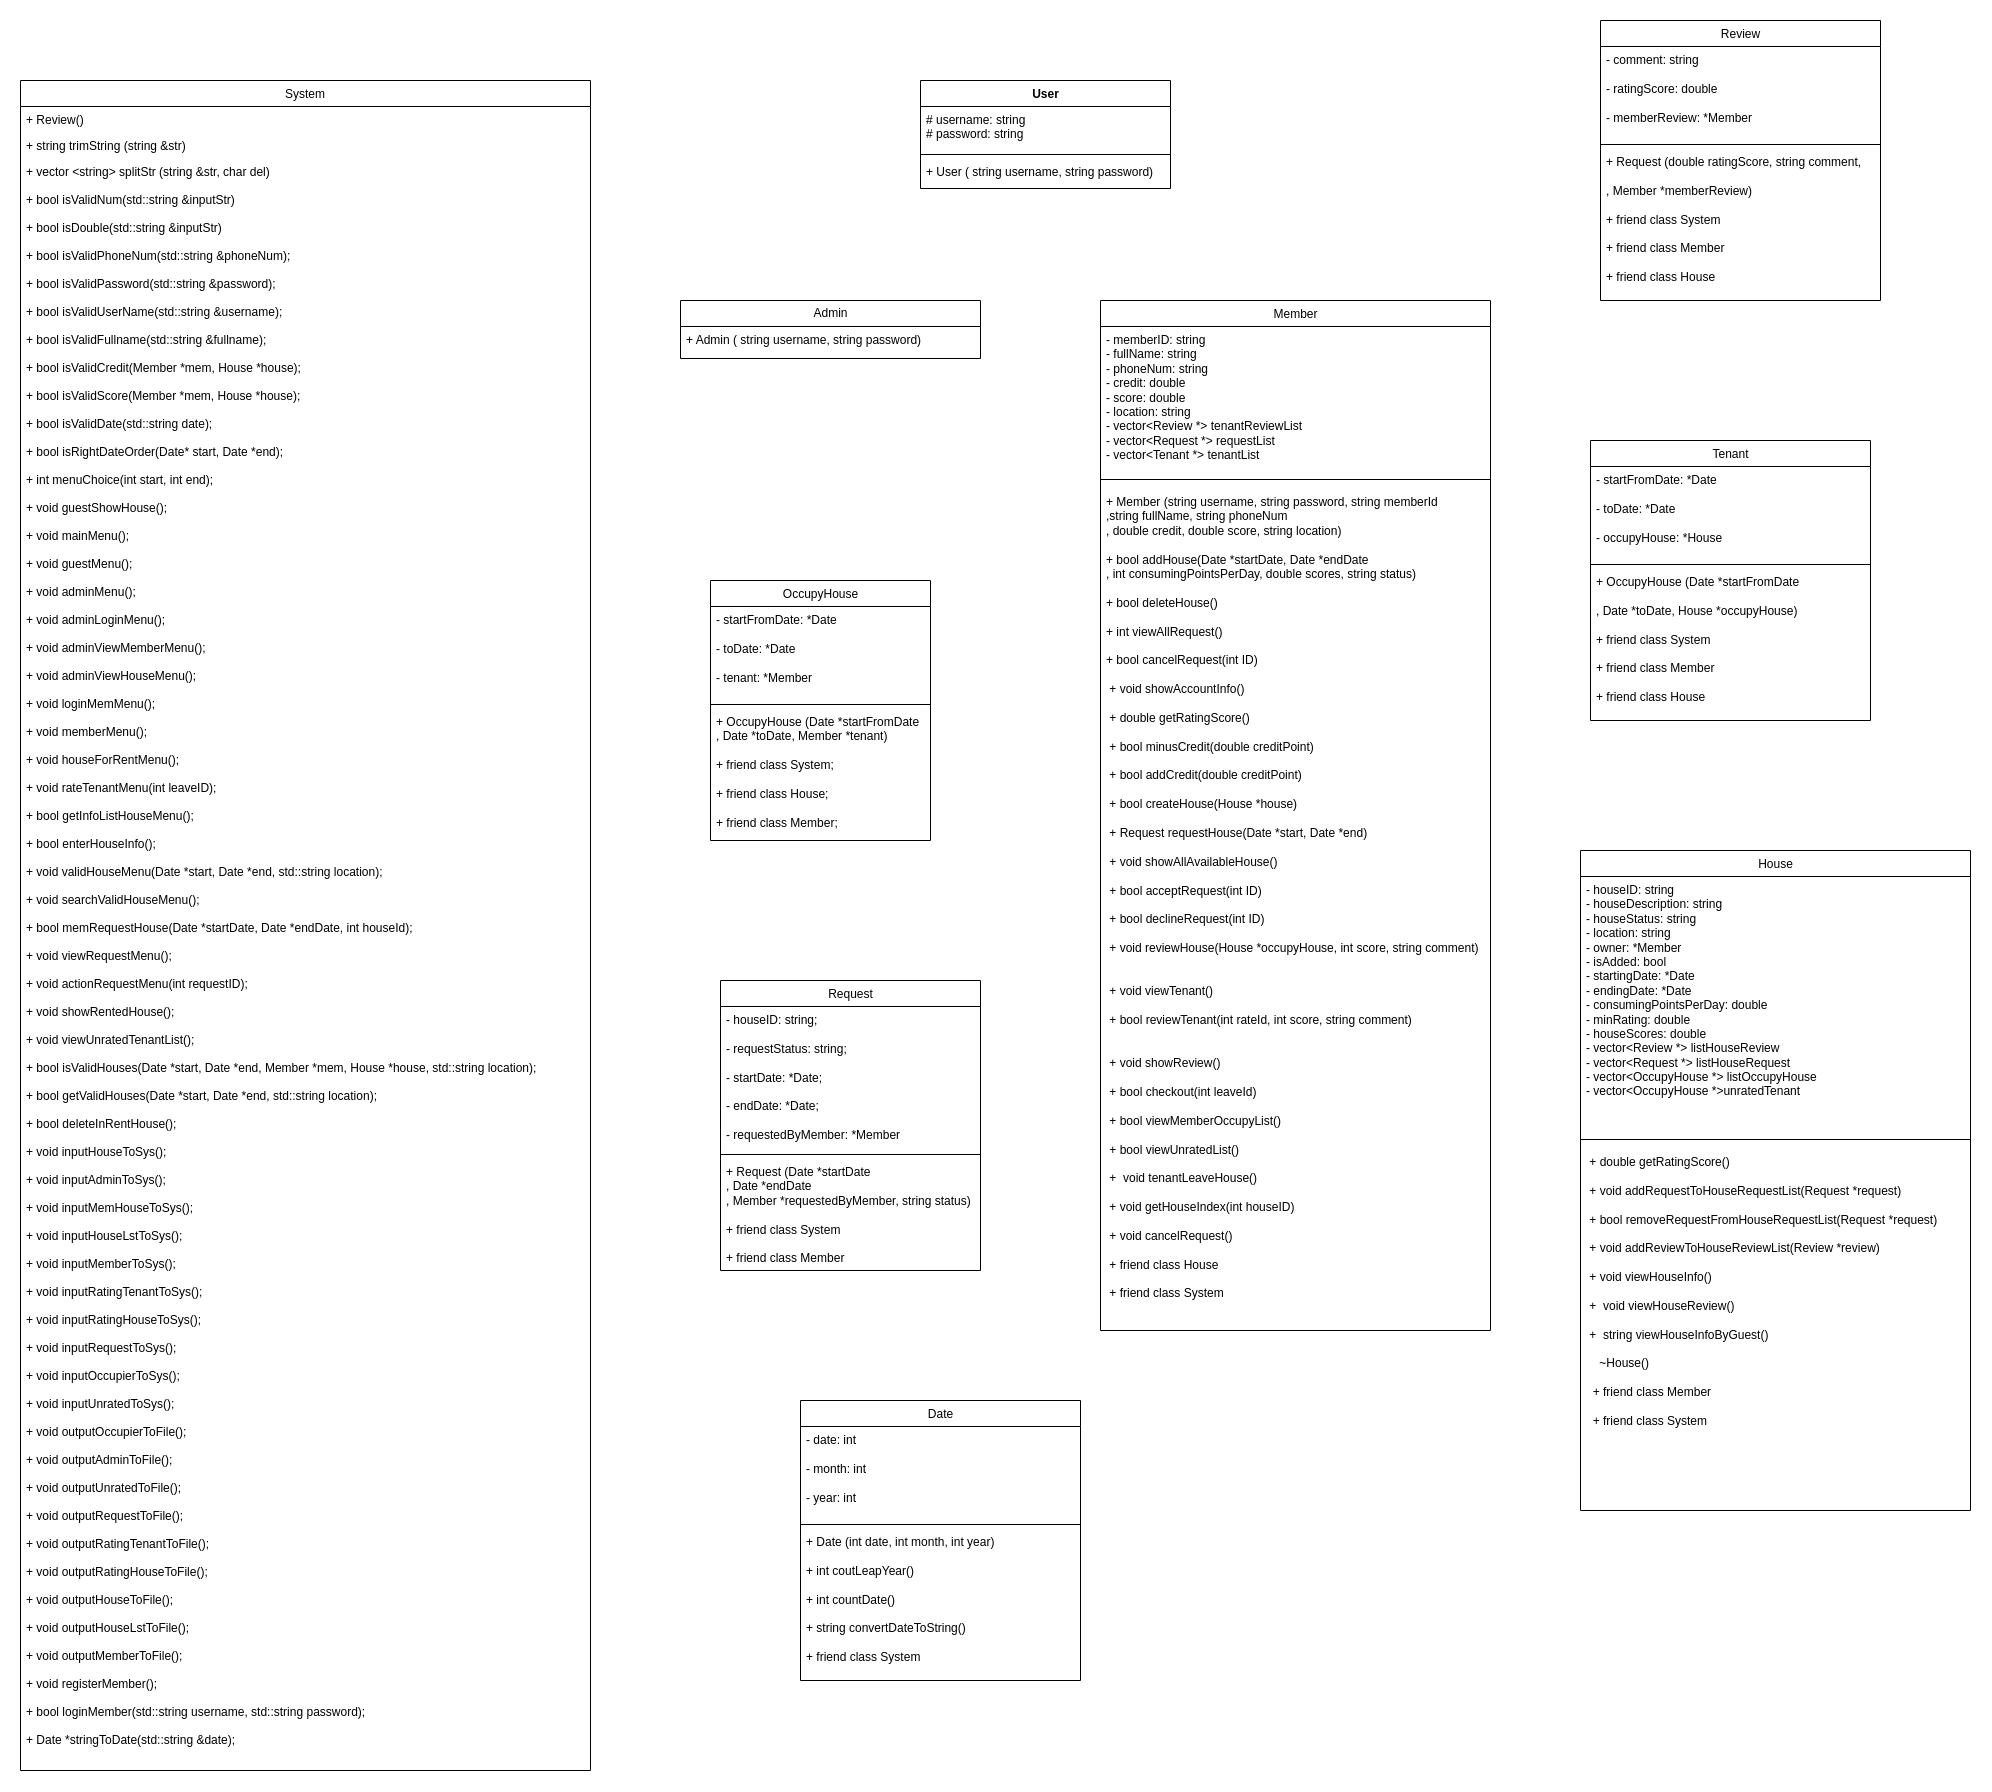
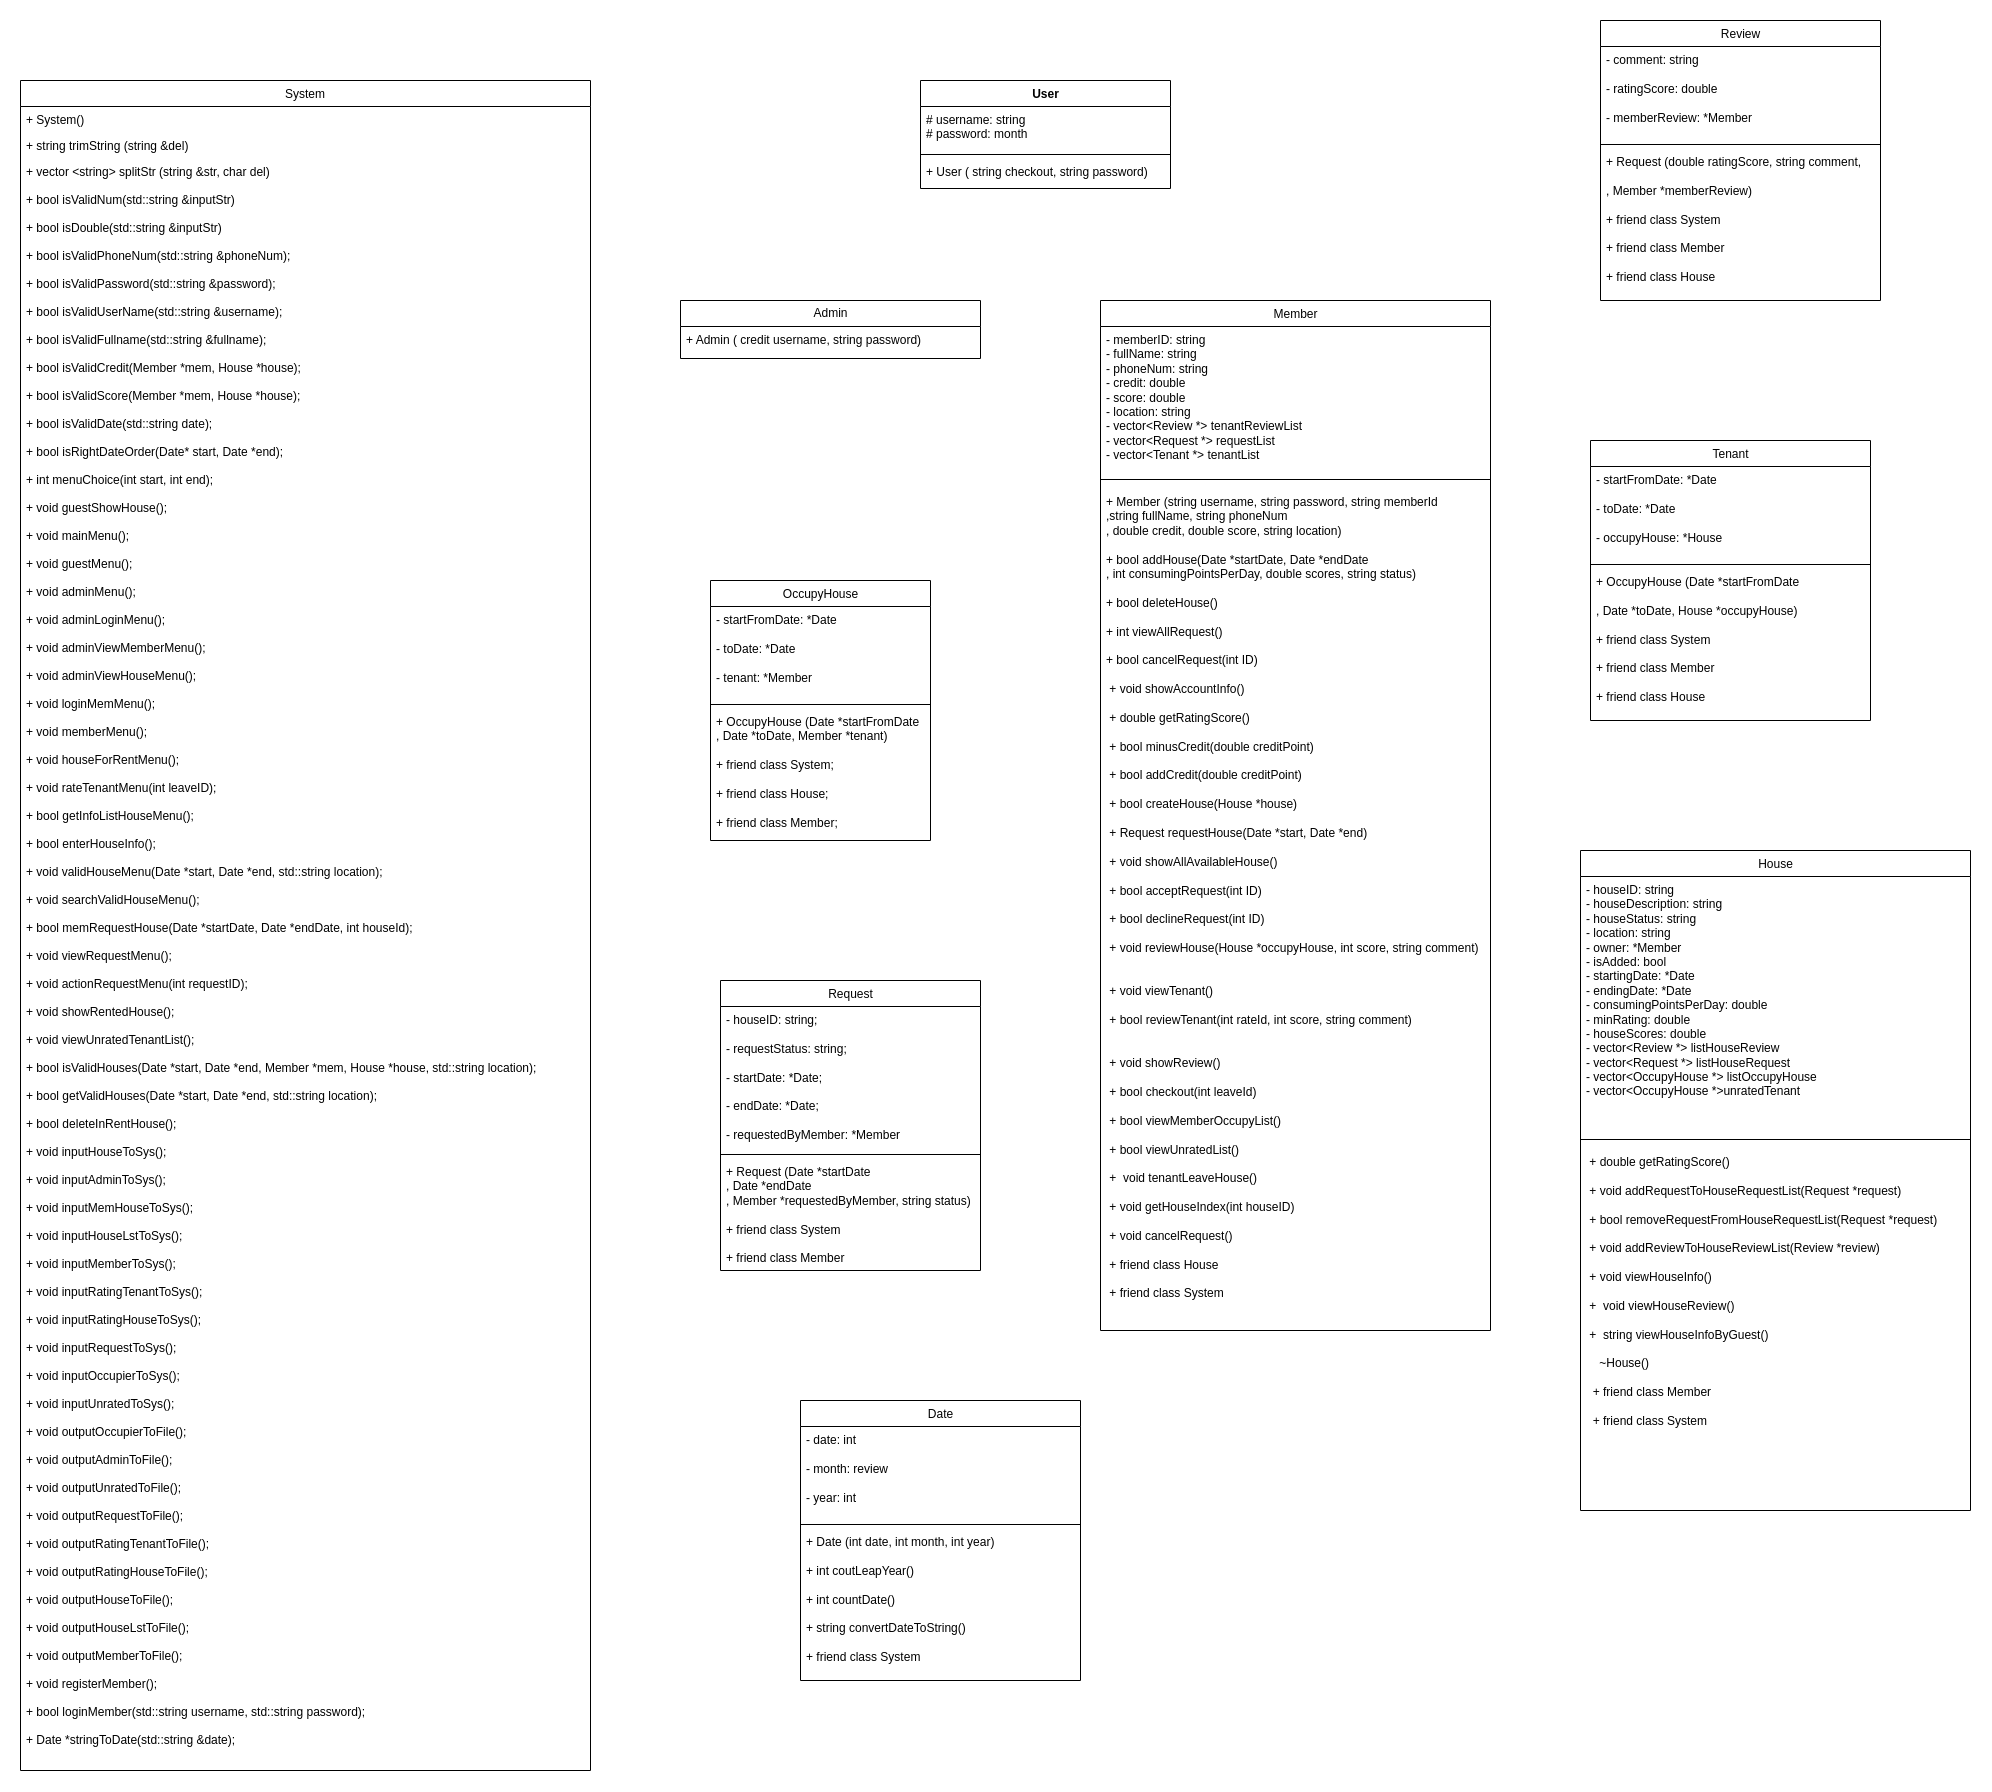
node "+ Review()": label "+ Review()" -> "+ System()"
node "# username: string # password: string": label "# username: string # password: string" -> "# username: string # password: month"
node "+ string trimString (string &str)": label "+ string trimString (string &str)" -> "+ string trimString (string &del)"
node "+ User ( string username, string password)": label "+ User ( string username, string password)" -> "+ User ( string checkout, string password)"
node "+ Admin ( string username, string password)": label "+ Admin ( string username, string password)" -> "+ Admin ( credit username, string password)"
node "- date: int- month: int - year: int": label "- date: int- month: int - year: int" -> "- date: int- month: review - year: int"
